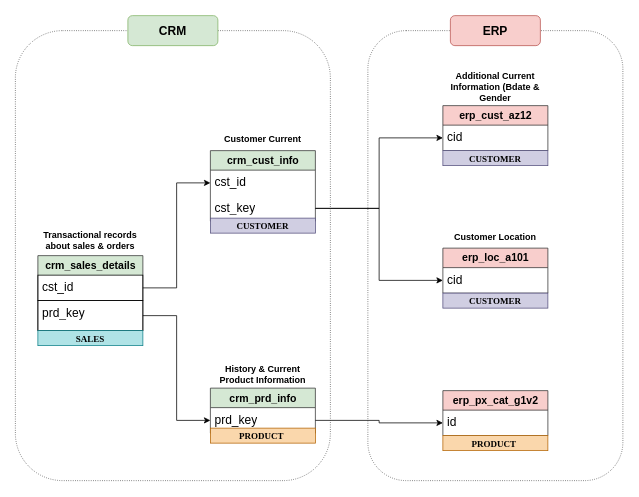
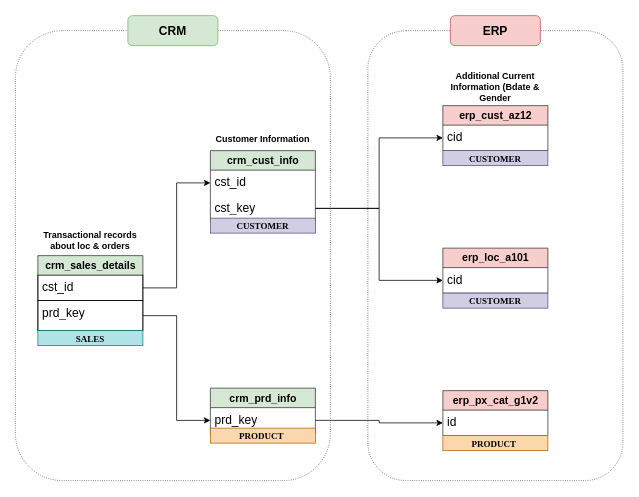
node "Customer Current": label "Customer Current" -> "Customer Information"
node "Customer Location": removed
node "Transactional records about sales & orders": label "Transactional records about sales & orders" -> "Transactional records about loc & orders"
node "History & Current Product Information": removed
